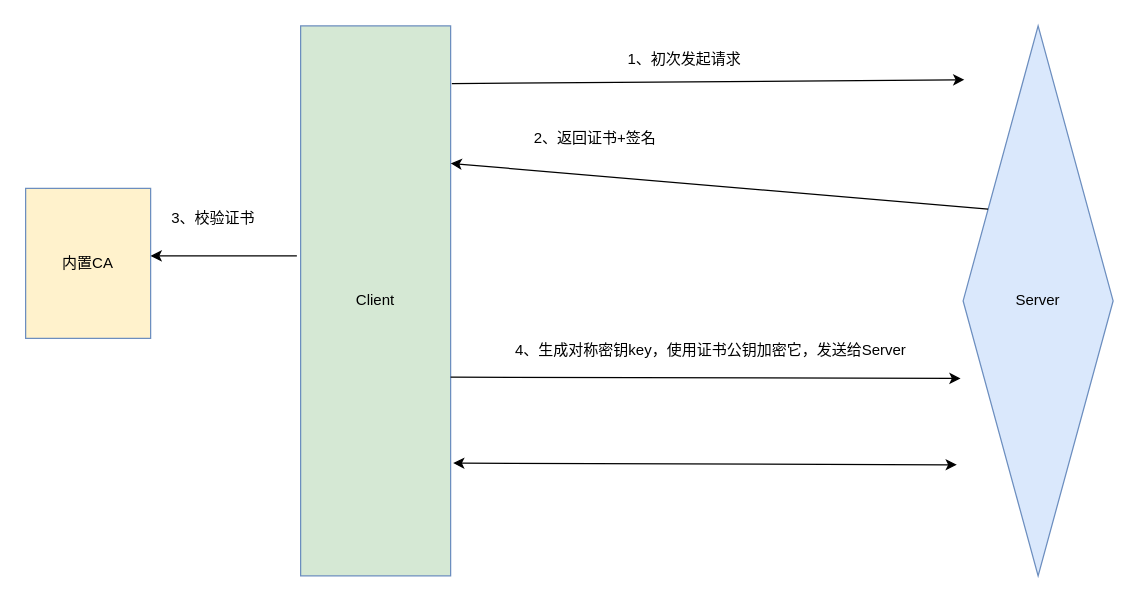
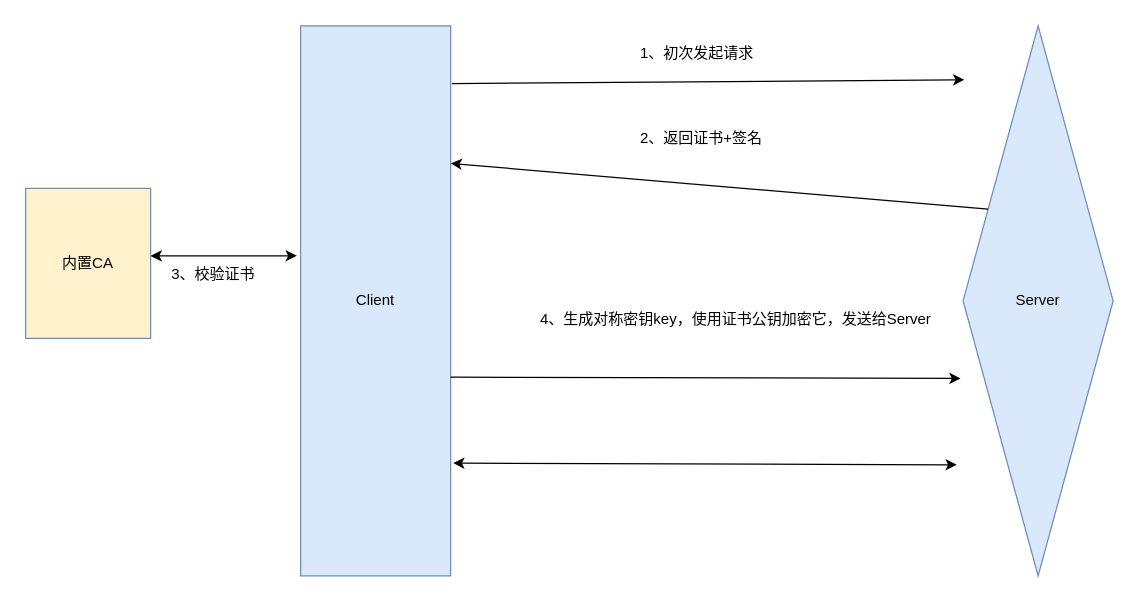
node "1、初次发起请求": moved (694, 59) -> (707, 53)
node "2、返回证书+签名": moved (601, 138) -> (707, 138)
node "3、校验证书": moved (226, 223) -> (226, 279)
edge "Client" -> "内置CA": arrowhead none -> classic
node "Client": fillcolor #d5e8d4 -> #dae8fc
node "4、生成对称密钥key，使用证书公钥加密它，发送给Server": moved (719, 351) -> (744, 319)
